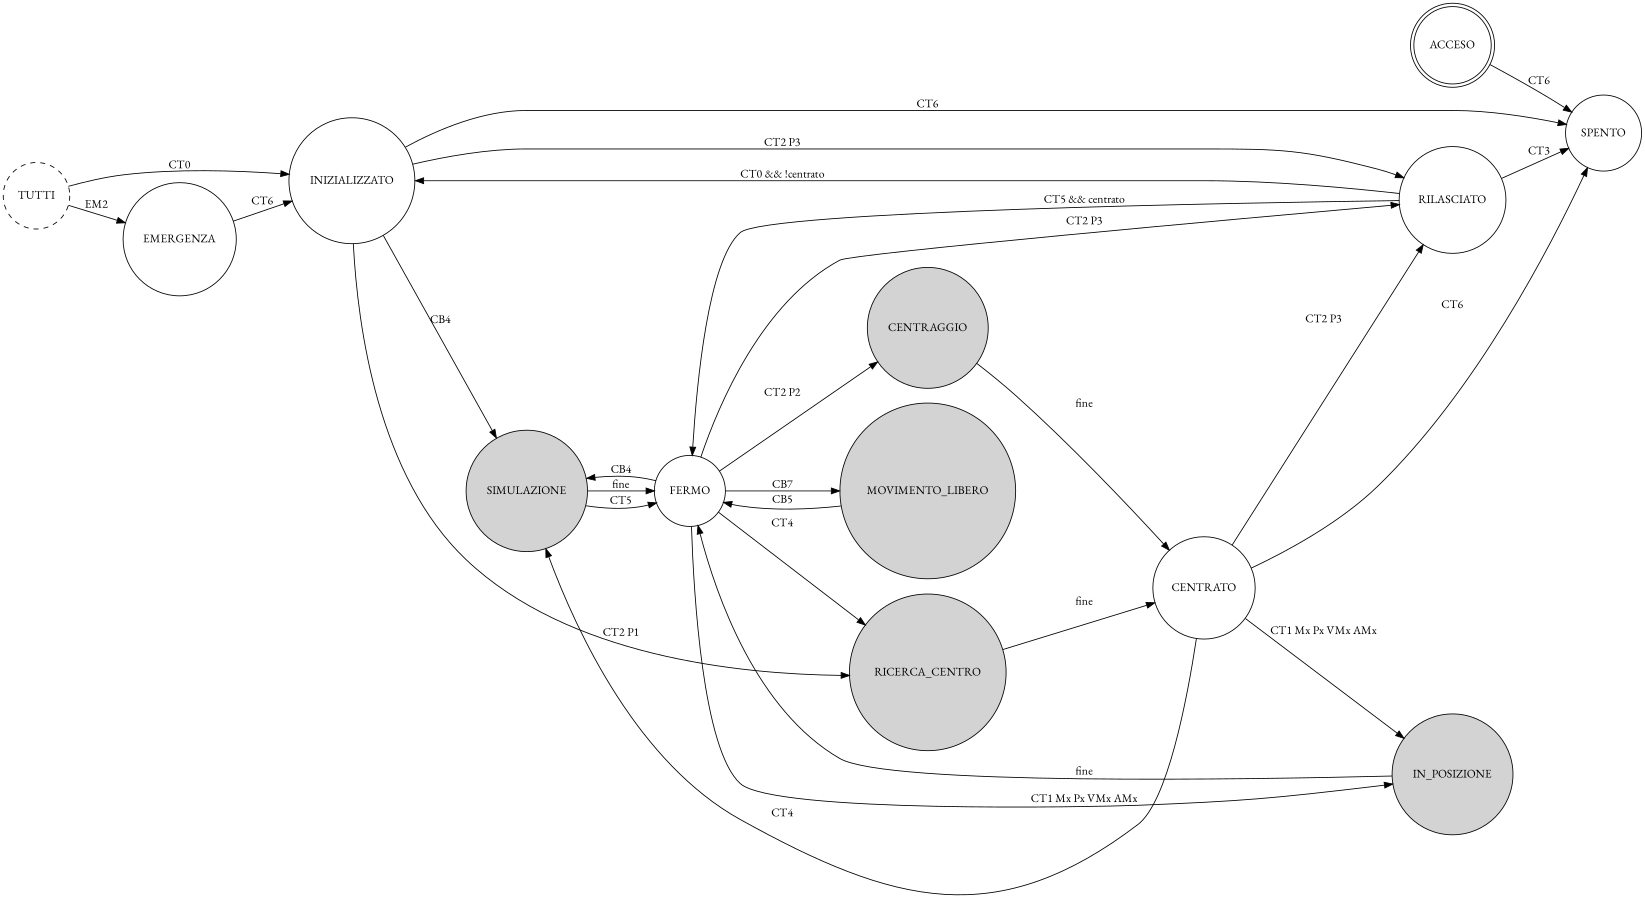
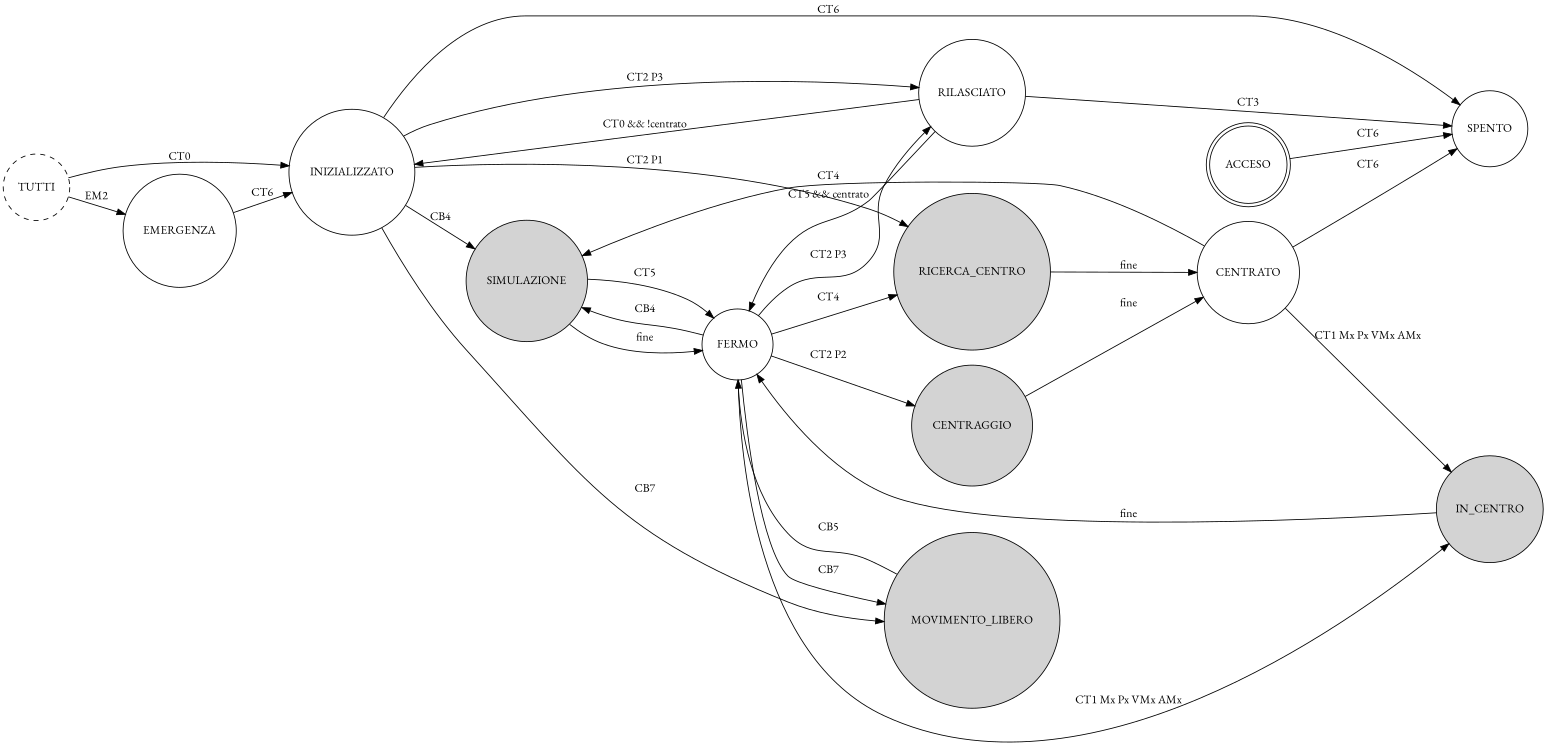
edge "CENTRATO" -> "RILASCIATO": removed, label "CT2 P3"
edge "INIZIALIZZATO" -> "MOVIMENTO_LIBERO": added, label "CB7"
node "IN_POSIZIONE": label "IN_POSIZIONE" -> "IN_CENTRO"
